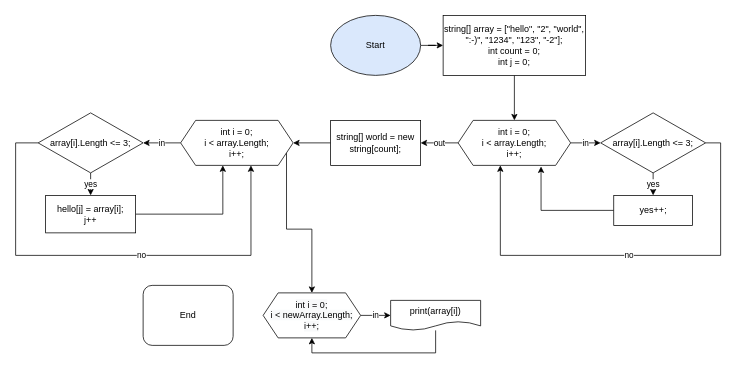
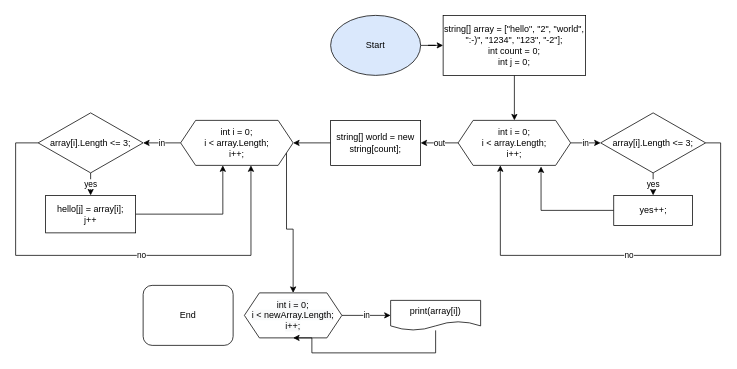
node "int i = 0;i < newArray.Length;i++;": moved (312, 315) -> (293, 315)
